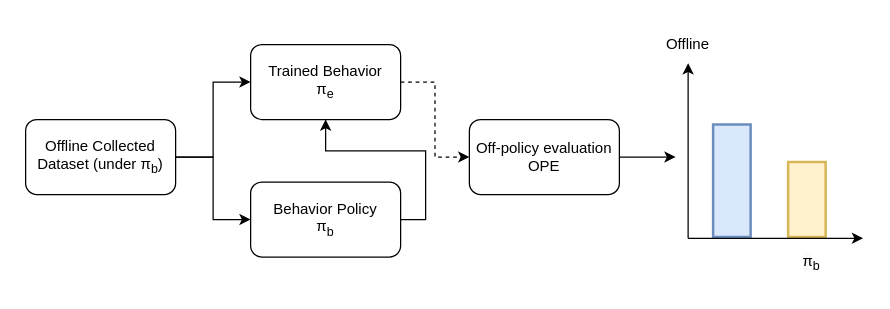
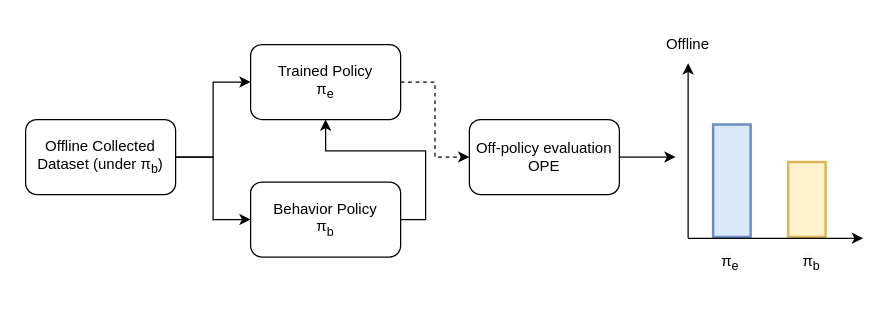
node "Trained Behavior πe": label "Trained Behavior πe" -> "Trained Policy πe"
node "πe": added
